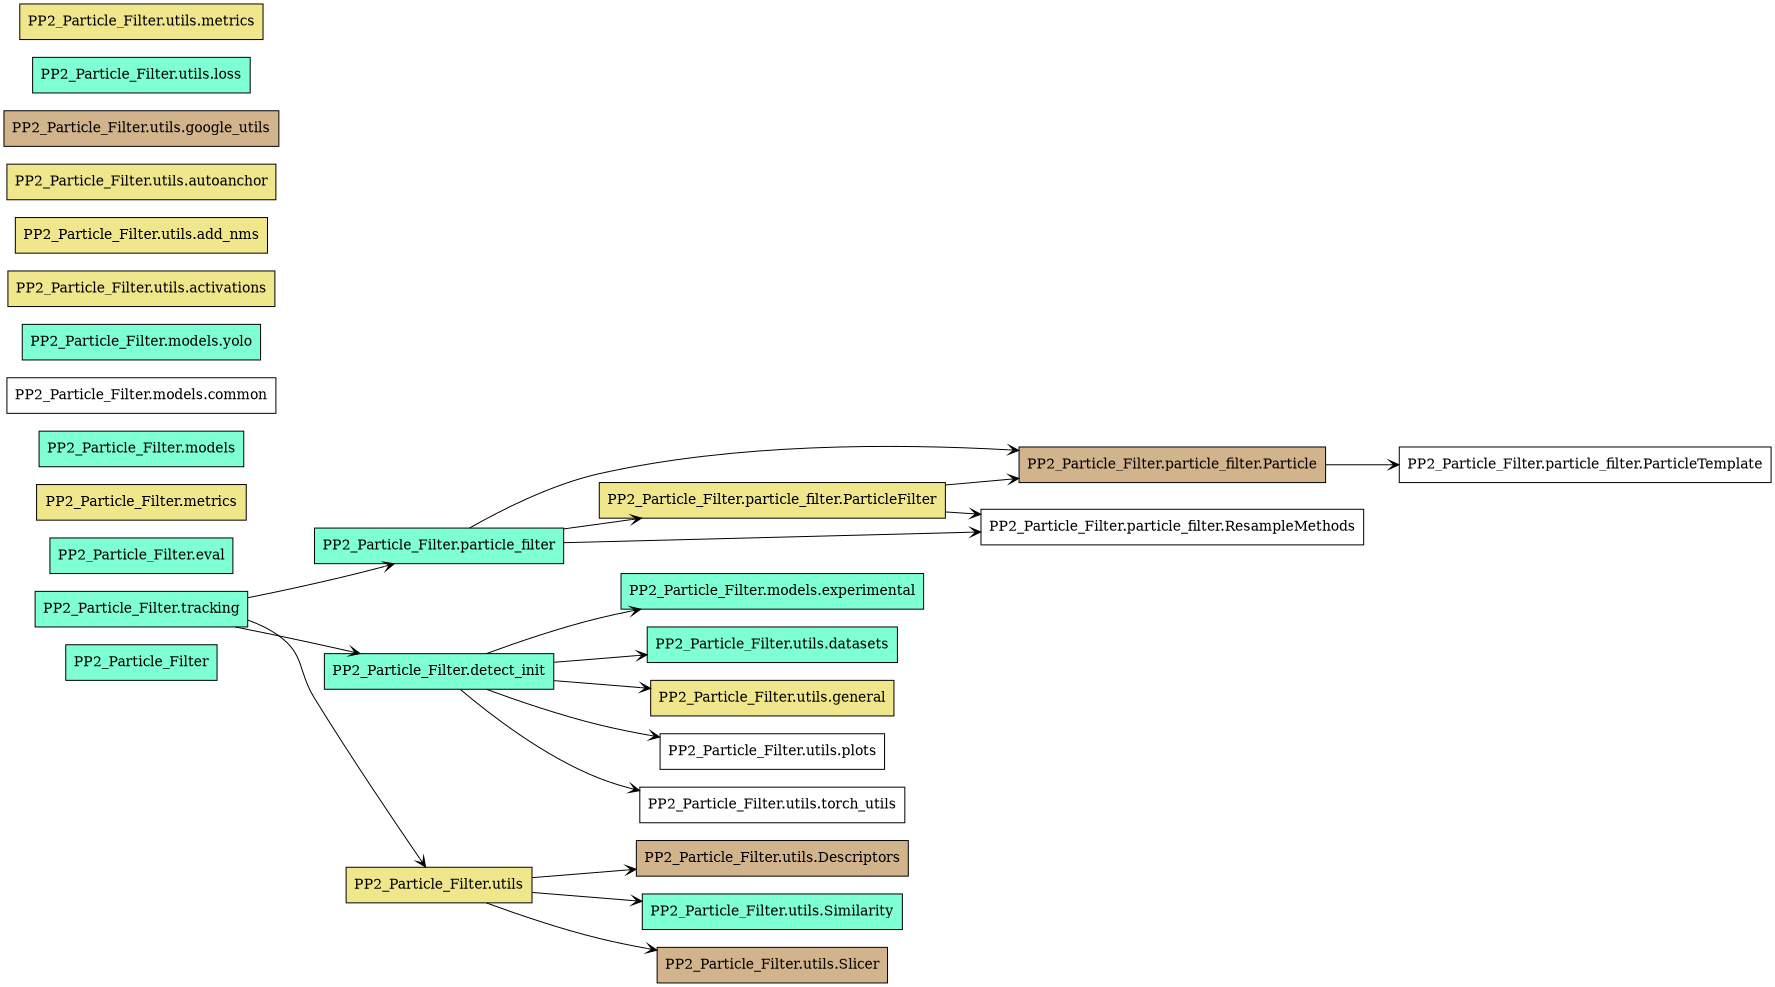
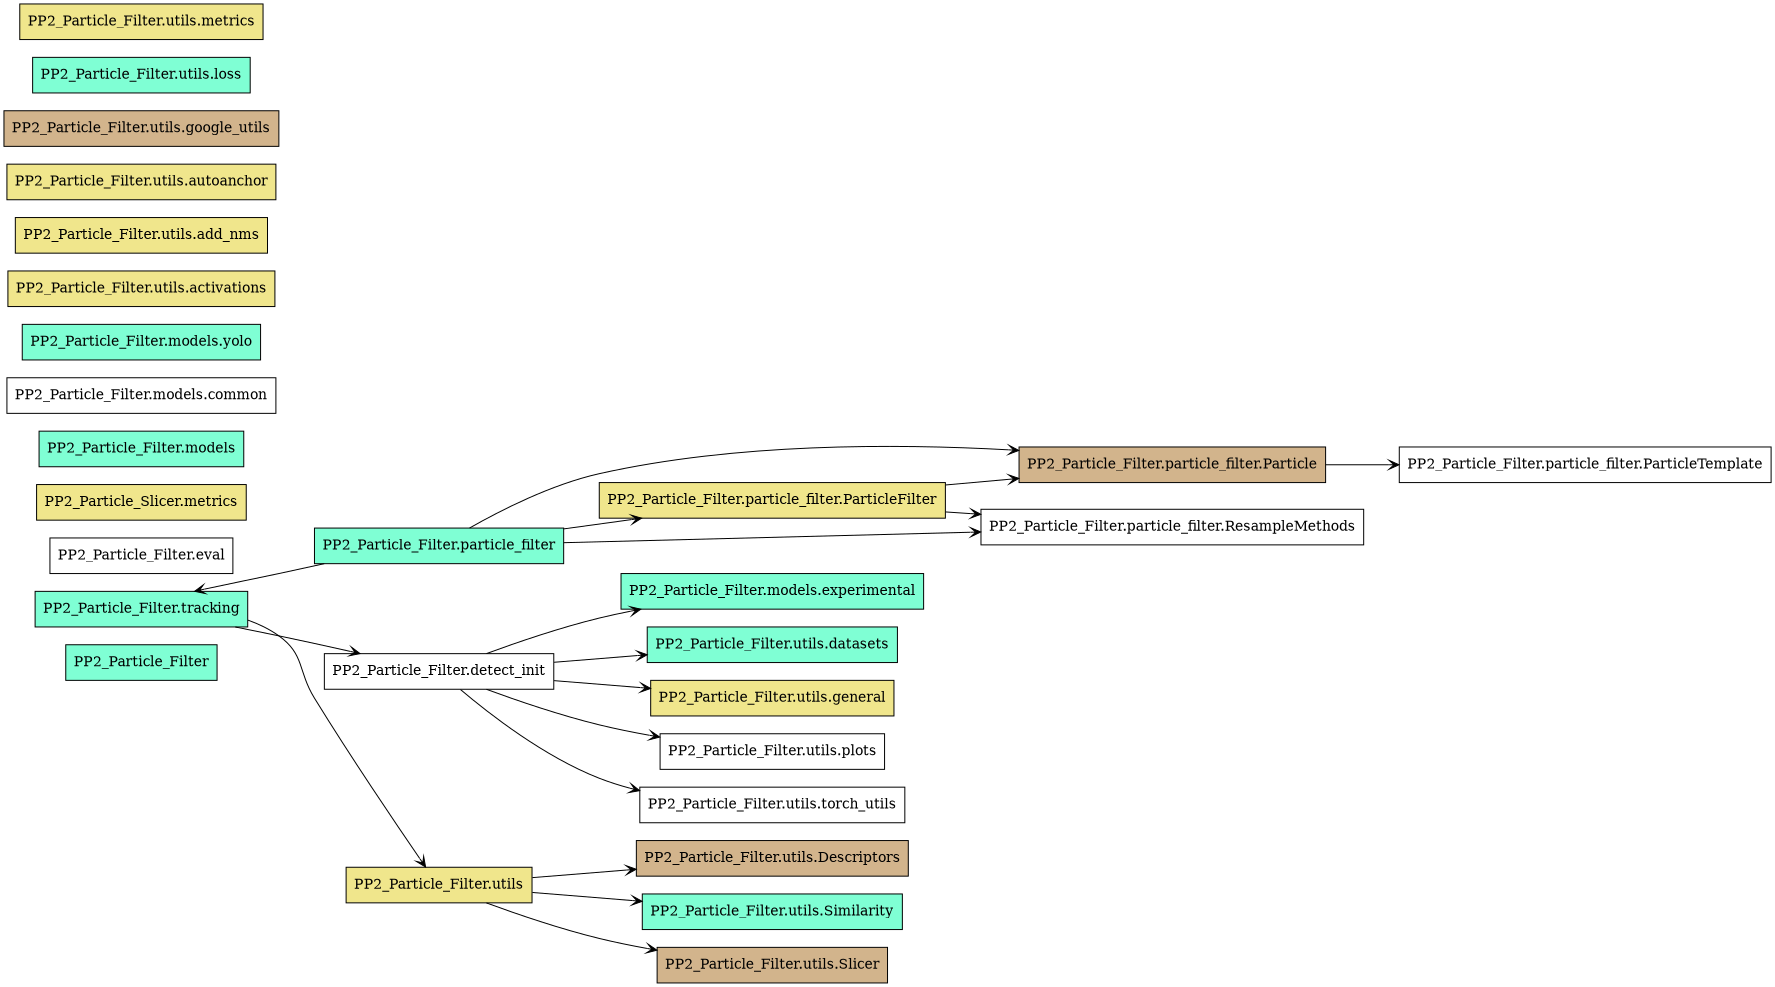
node "PP2_Particle_Filter.metrics": label "PP2_Particle_Filter.metrics" -> "PP2_Particle_Slicer.metrics"
node "PP2_Particle_Filter.eval": fillcolor aquamarine -> white
edge "PP2_Particle_Filter.tracking" -> "PP2_Particle_Filter.particle_filter": reversed
node "PP2_Particle_Filter.detect_init": fillcolor aquamarine -> white
